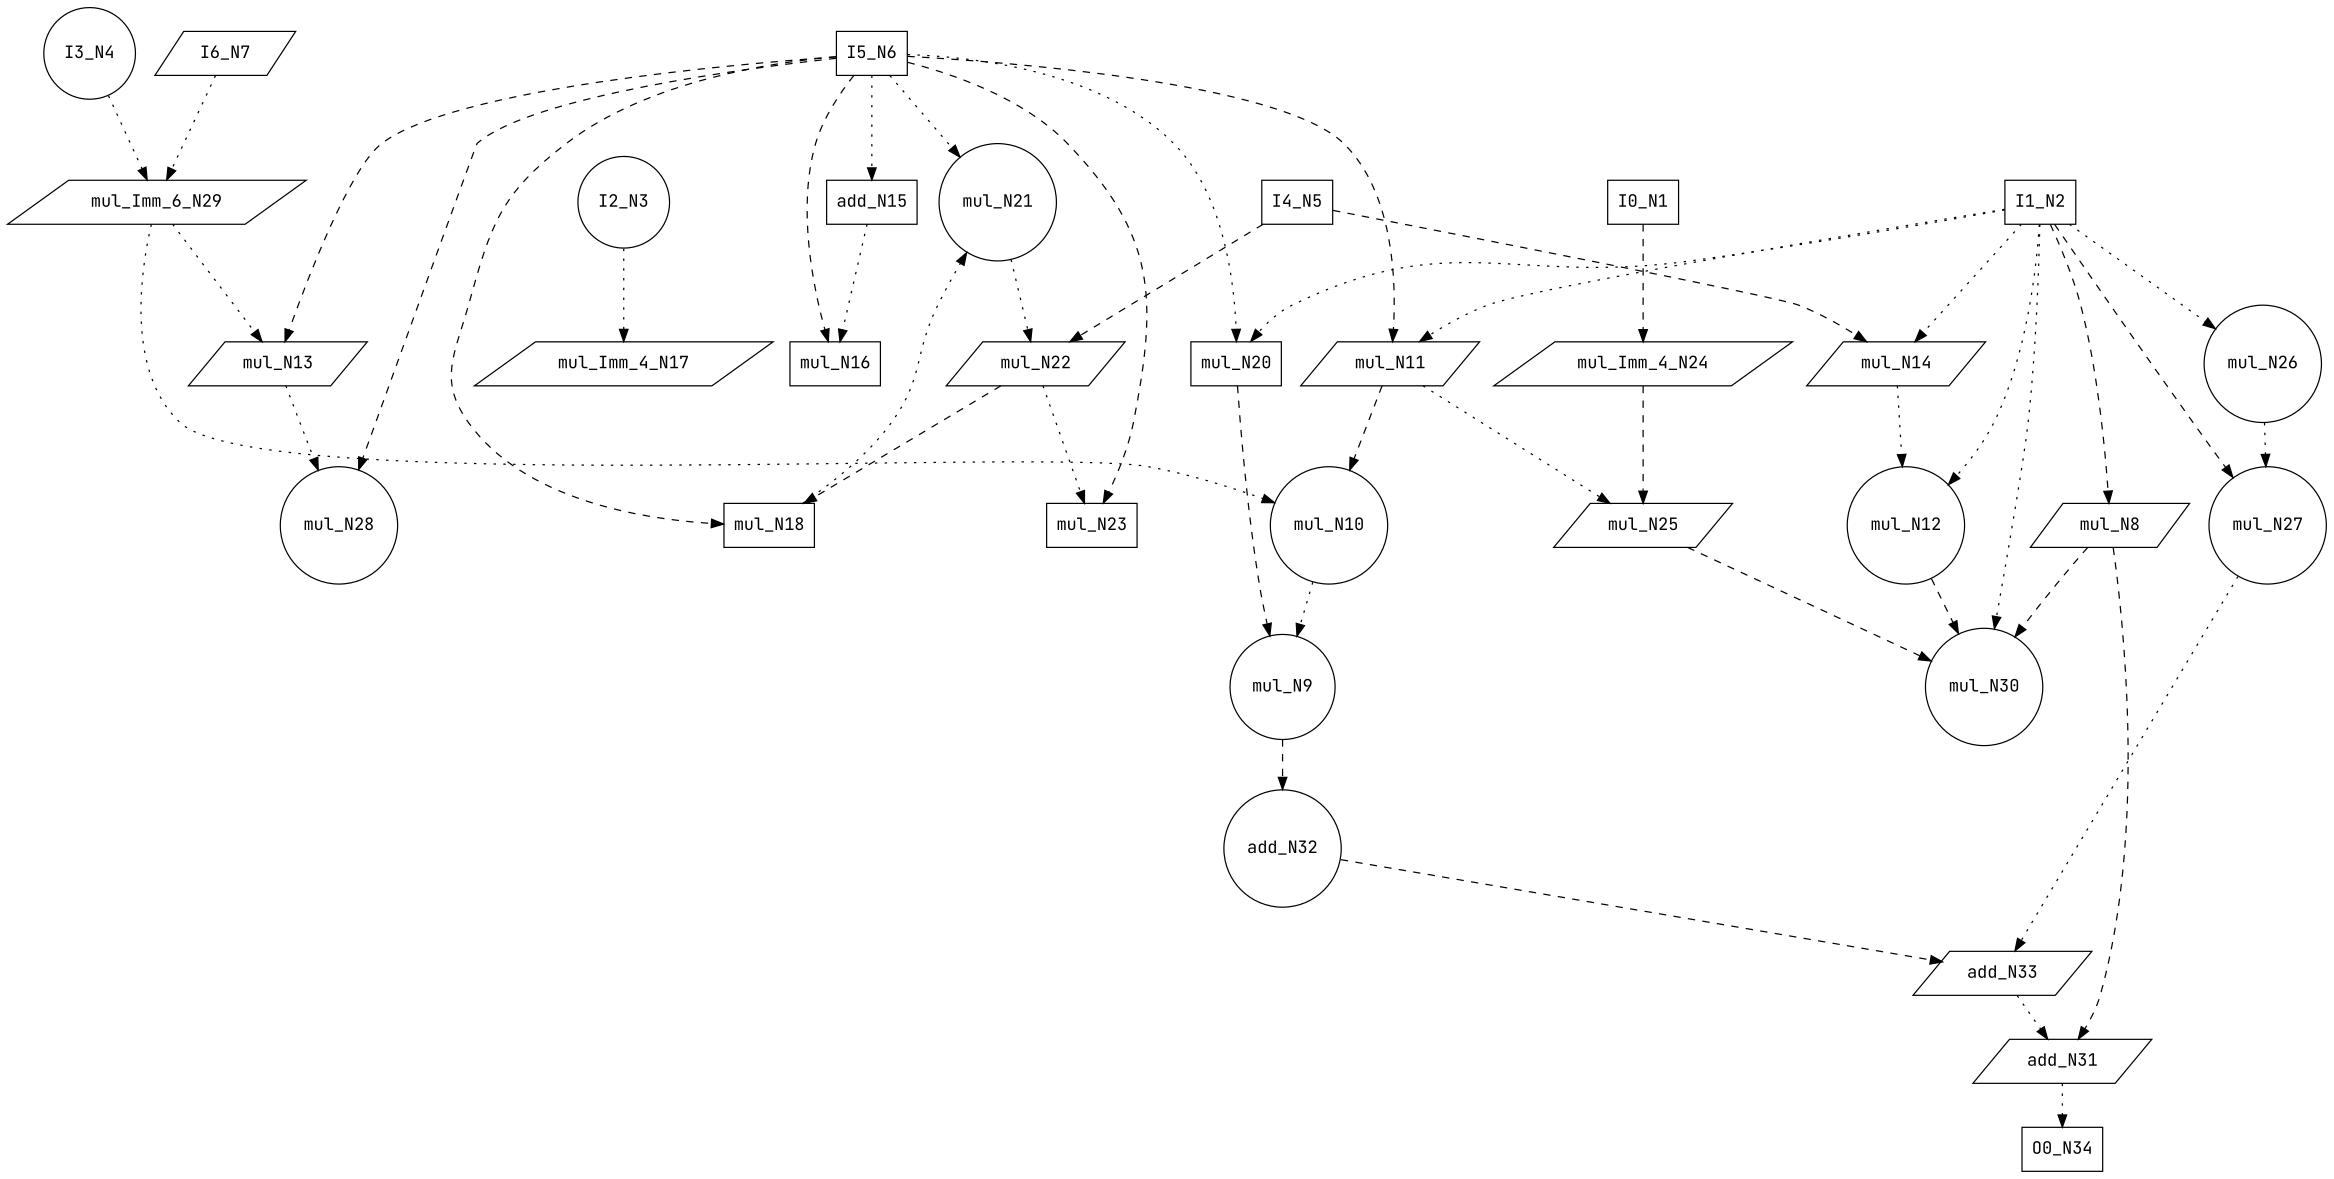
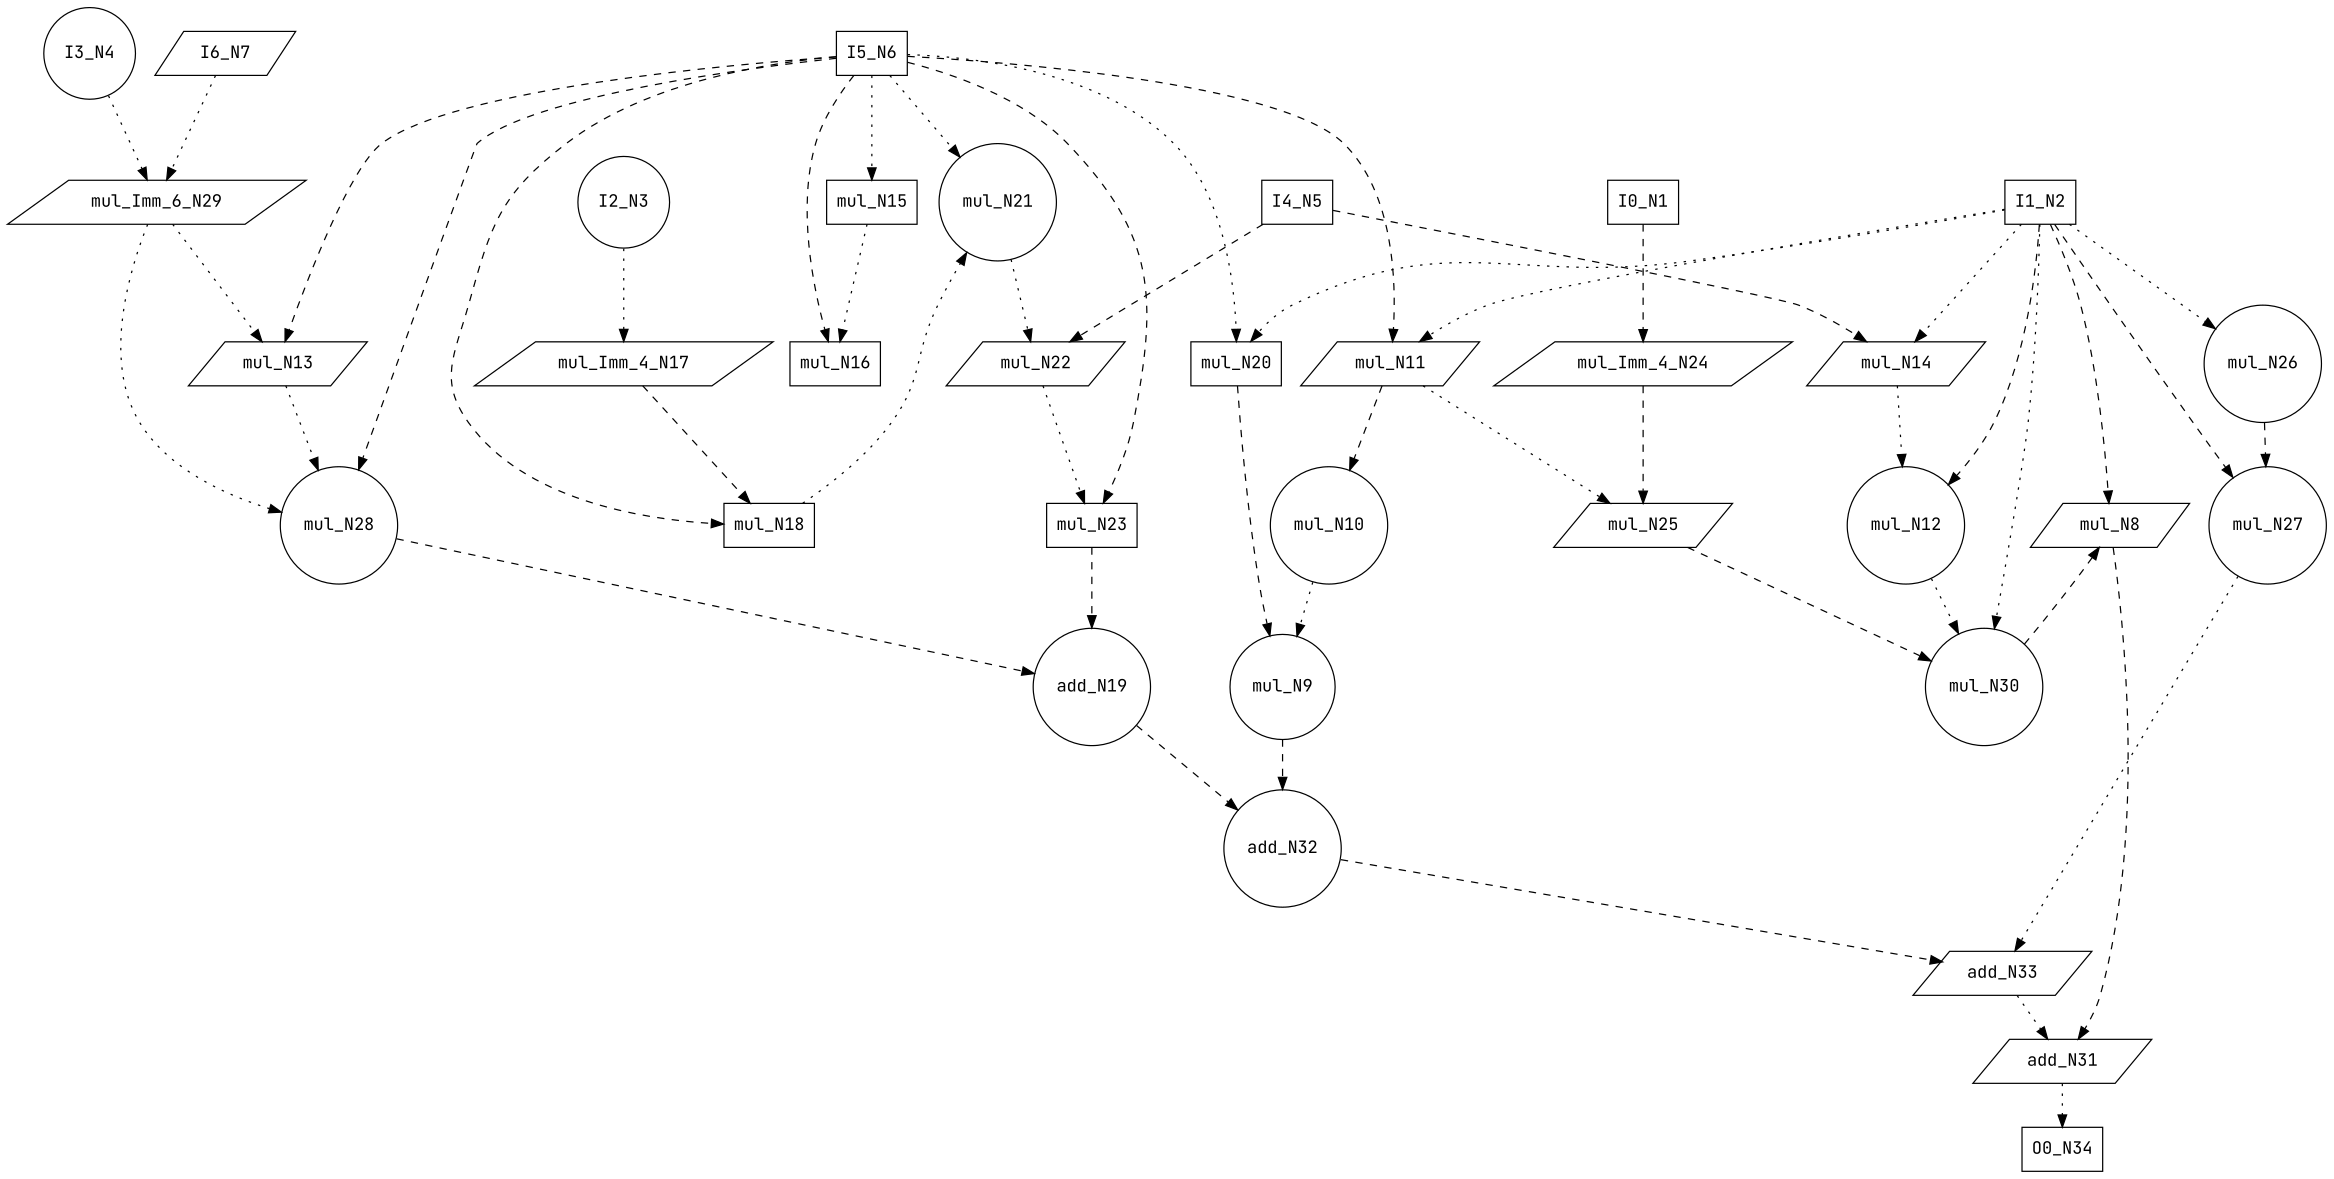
node "add_N15": label "add_N15" -> "mul_N15"
edge "I1_N2" -> "mul_N12": style dotted -> dashed
edge "mul_N26" -> "mul_N27": style dotted -> dashed
edge "mul_N22" -> "mul_N18": now "mul_Imm_4_N17" -> "mul_N18"
edge "mul_Imm_6_N29" -> "mul_N10": now "mul_Imm_6_N29" -> "mul_N28"
edge "mul_N8" -> "mul_N30": reversed
edge "mul_N12" -> "mul_N30": style dashed -> dotted
node "add_N19": added
